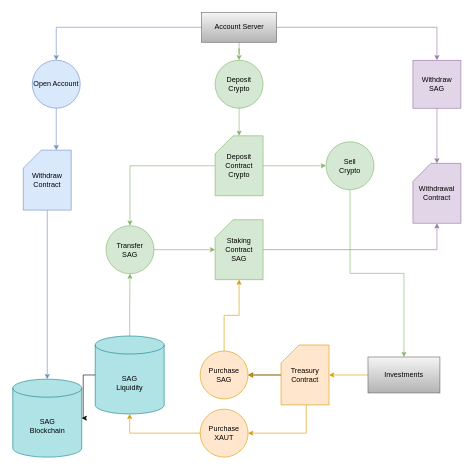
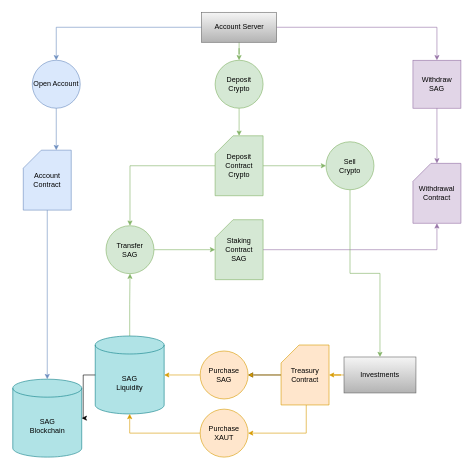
node "Withdraw Contract": label "Withdraw Contract" -> "Account Contract"
edge "Purchase SAG" -> "Staking Contract SAG": now "Purchase SAG" -> "SAG Liquidity"
node "Investments": moved (404, 375) -> (380, 375)
